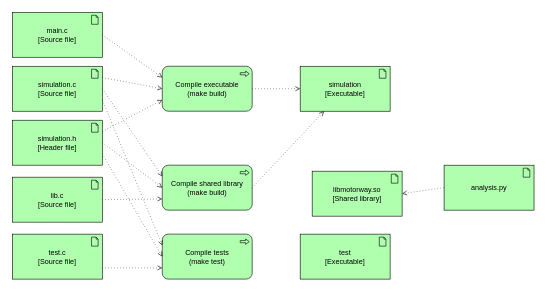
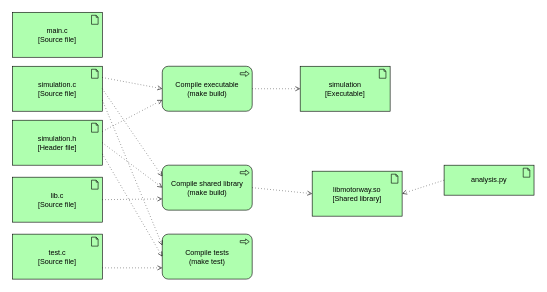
edge "main.c [Source file]" -> "Compile executable (make build)": removed
edge "Compile shared library (make build)" -> "simulation [Executable]": now "Compile shared library (make build)" -> "libmotorway.so [Shared library]"
node "analysis.py": size 90x45 -> 90x30
node "test [Executable]": removed
